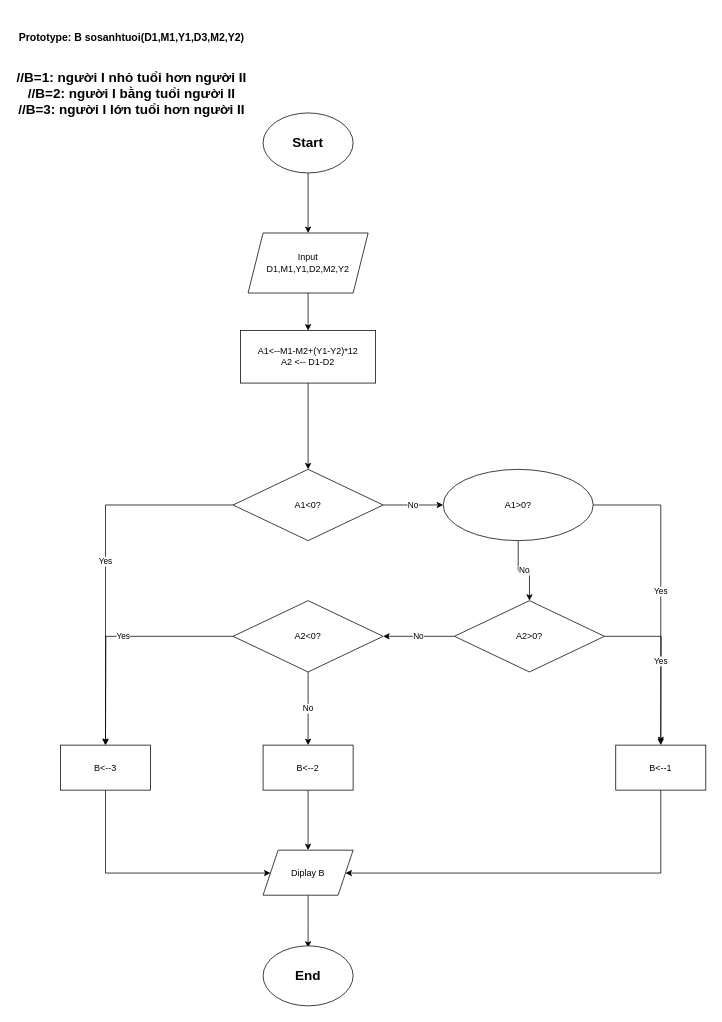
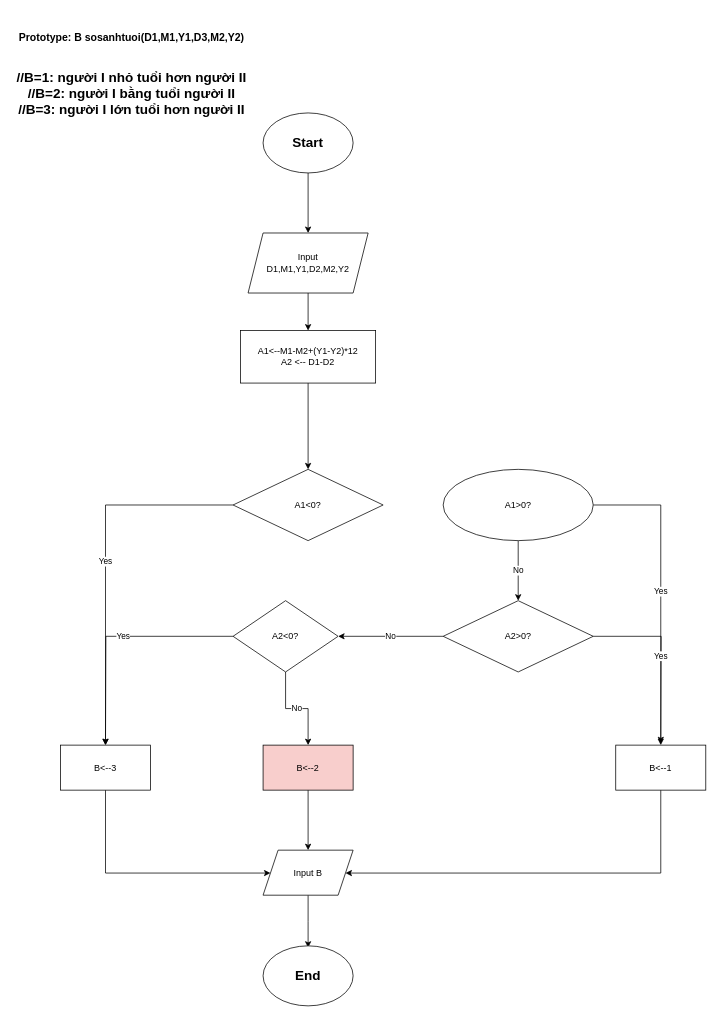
edge "A1<0?" -> "A1>0?": removed, label "No"
node "A2<0?": size 150x71 -> 105x71
node "A2>0?": moved (529, 636) -> (518, 636)
node "B<--2": fillcolor #ffffff -> #f8cecc
node "Diplay B": label "Diplay B" -> "Input B"
